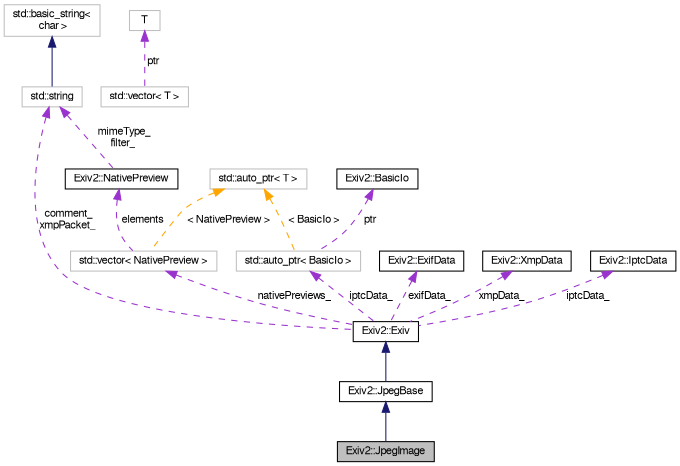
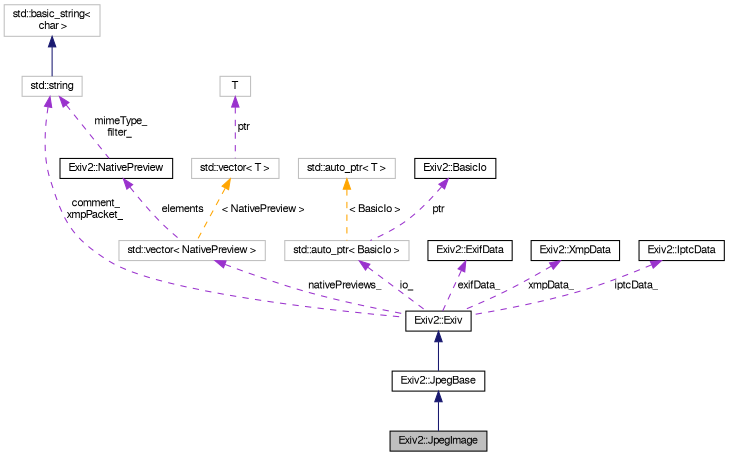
edge "std::vector< NativePreview >" -> "std::auto_ptr< T >": now "std::vector< NativePreview >" -> "std::vector< T >"
edge "Exiv2::Exiv" -> "std::auto_ptr< BasicIo >": label " iptcData_" -> " io_"
